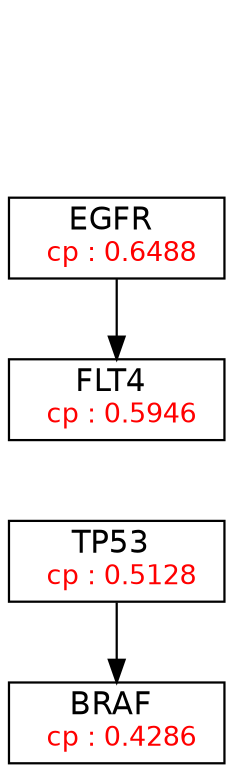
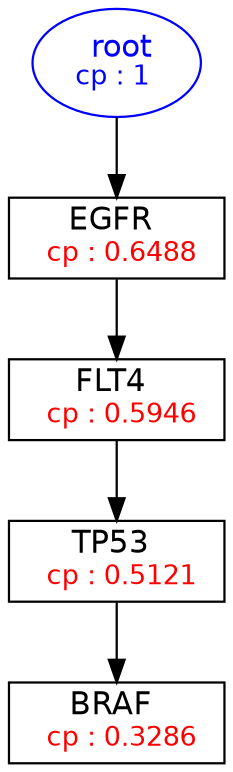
node "root": added
edge "FLT4" -> "TP53": added
node "TP53": text "cp : 0.5128" -> "cp : 0.5121"
node "BRAF": text "cp : 0.4286" -> "cp : 0.3286"
